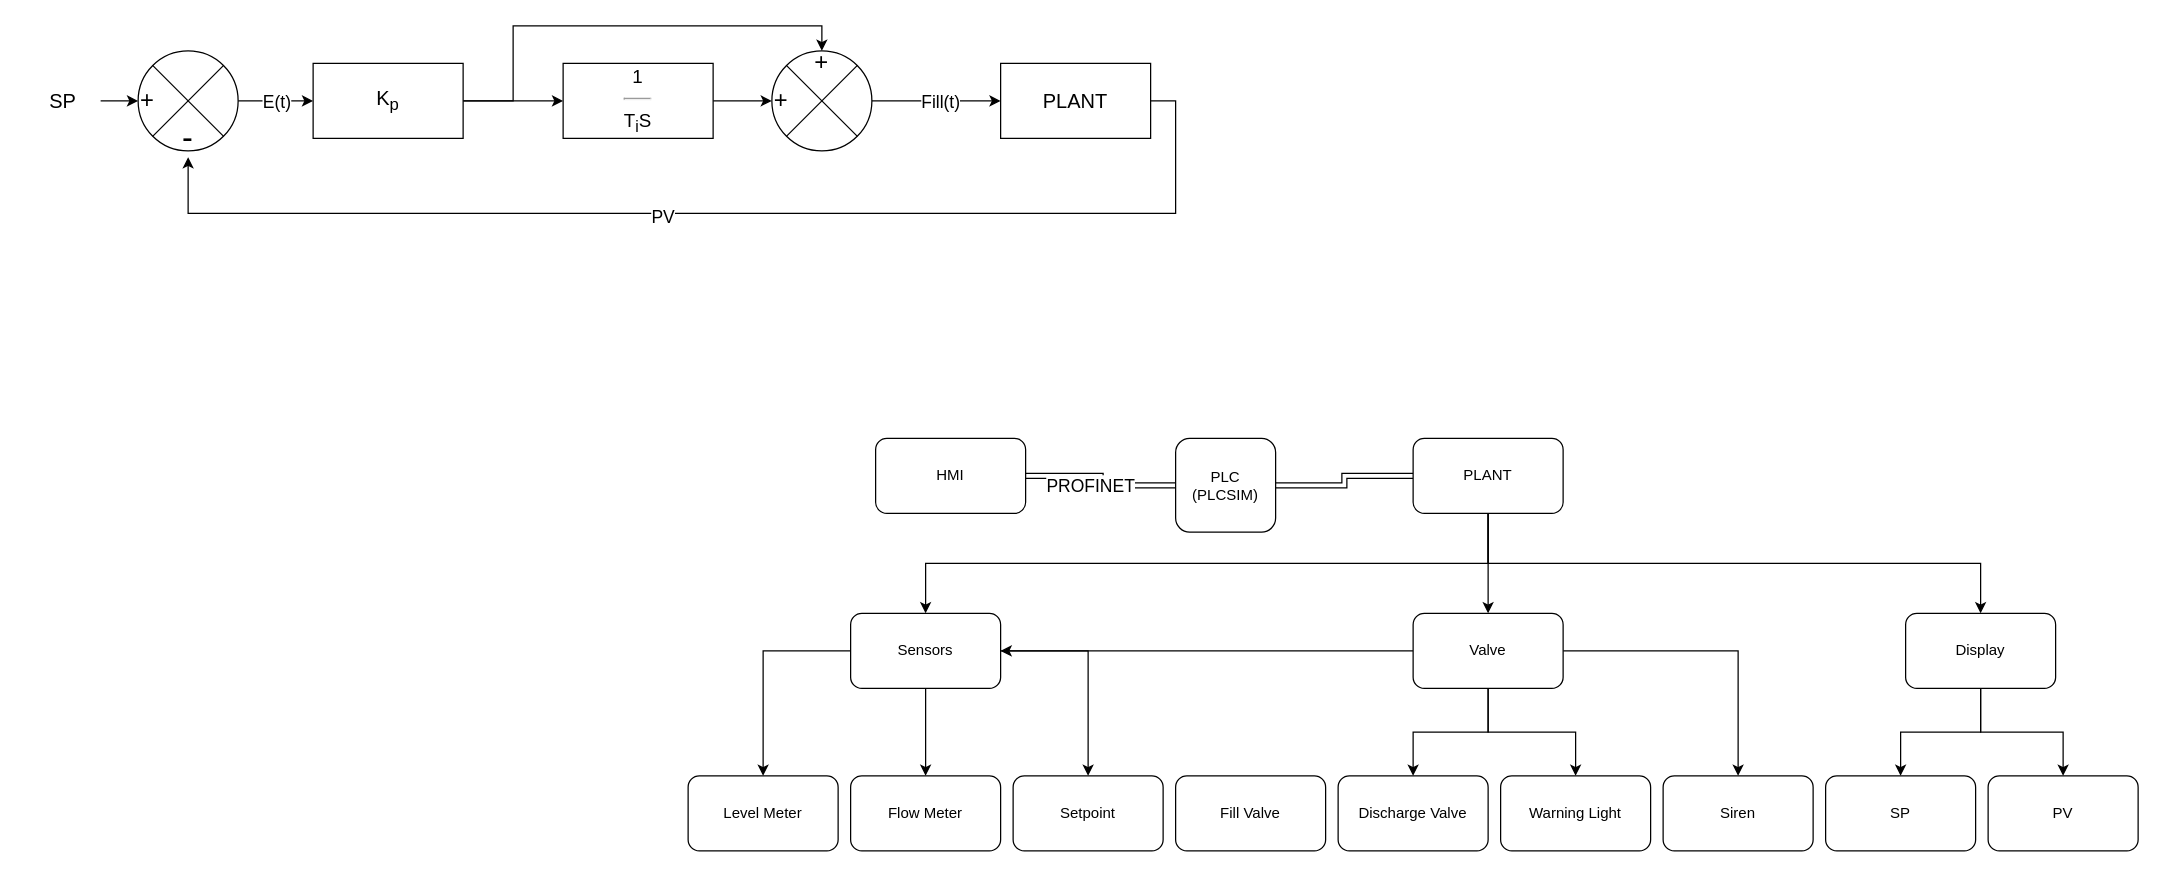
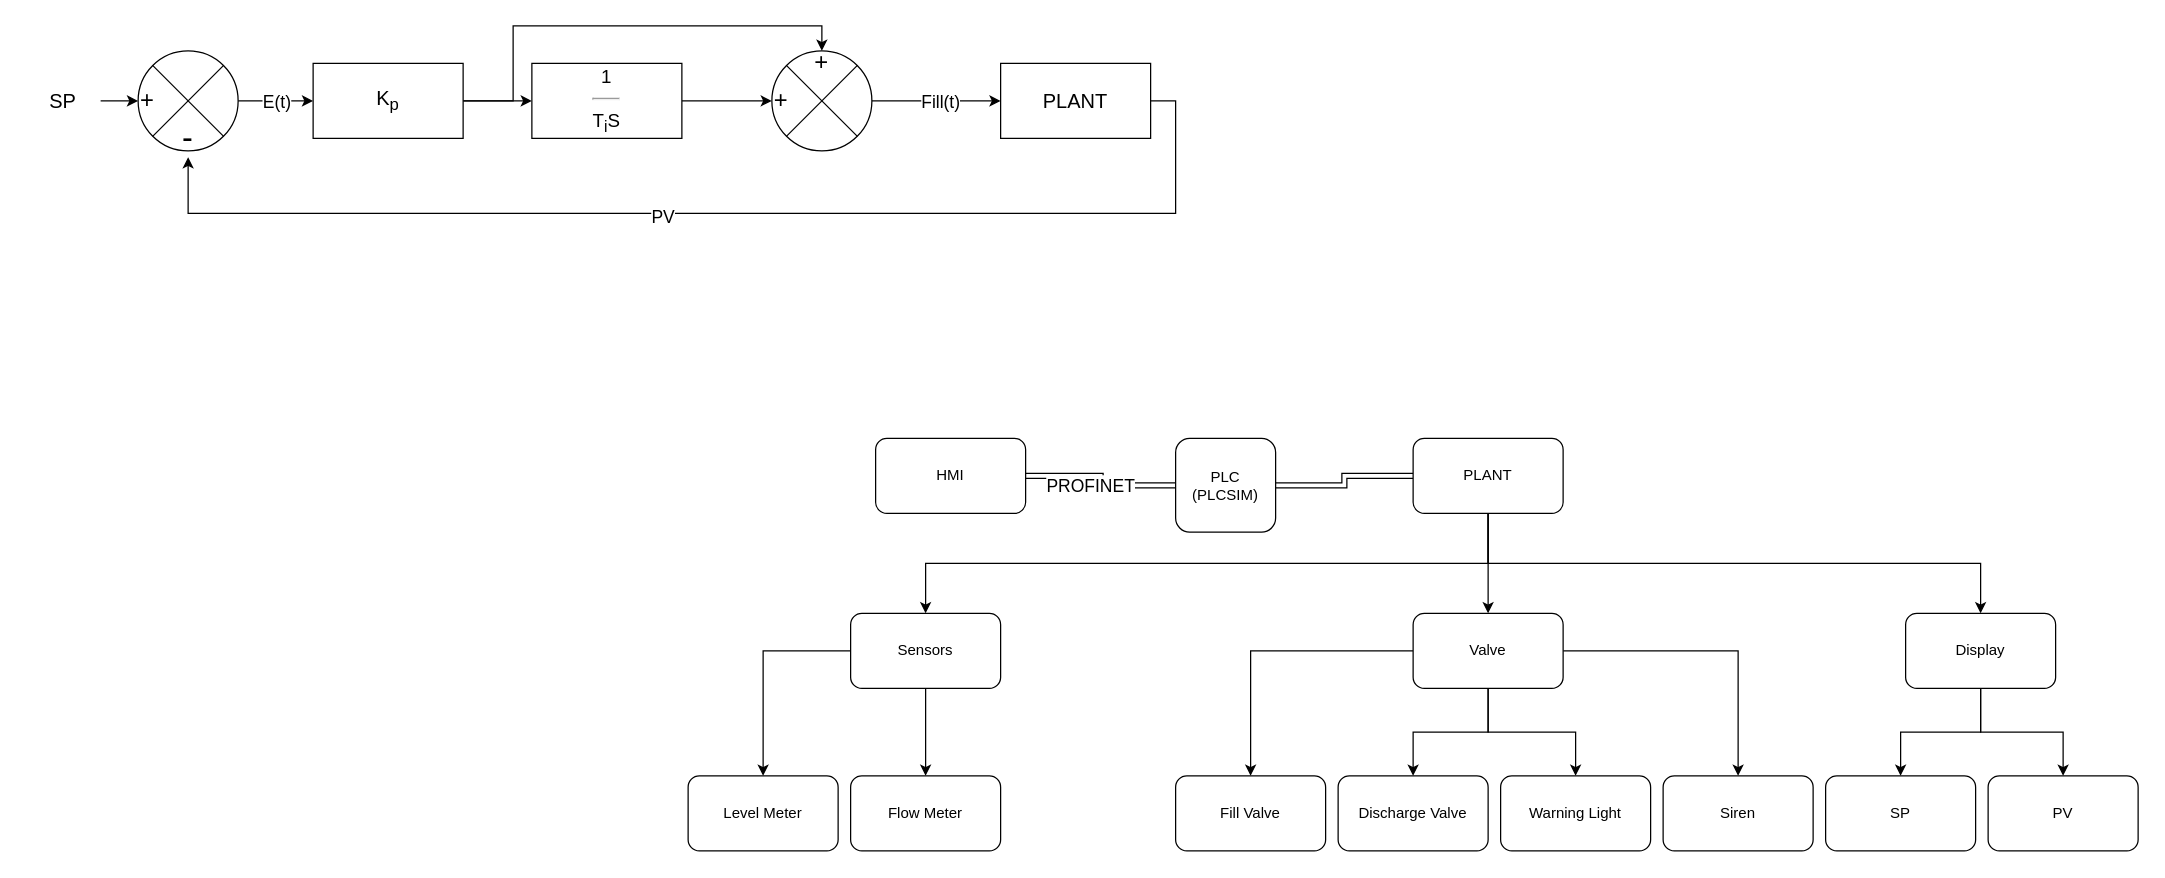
node "1TiS": moved (638, 101) -> (607, 101)
edge "Valve" -> "Sensors": now "Valve" -> "Fill Valve"
edge "Sensors" -> "Setpoint": removed
node "Setpoint": removed
